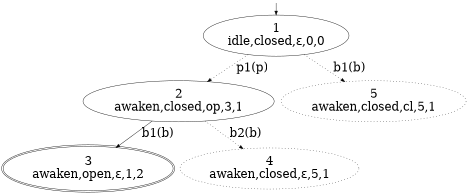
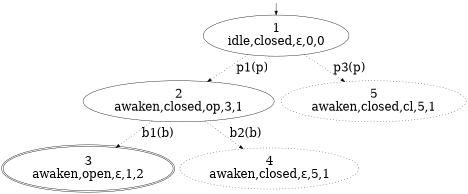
edge "1 idle,closed,ε,0,0" -> "5 awaken,closed,cl,5,1": label "b1(b)" -> "p3(p)"
edge "2 awaken,closed,op,3,1" -> "3 awaken,open,ε,1,2": style solid -> dotted
